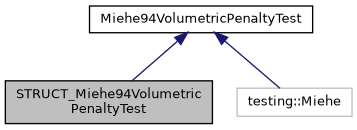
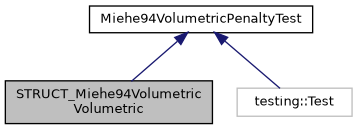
node "STRUCT_Miehe94Volumetric PenaltyTest": label "STRUCT_Miehe94Volumetric PenaltyTest" -> "STRUCT_Miehe94Volumetric Volumetric"
node "testing::Miehe": label "testing::Miehe" -> "testing::Test"
